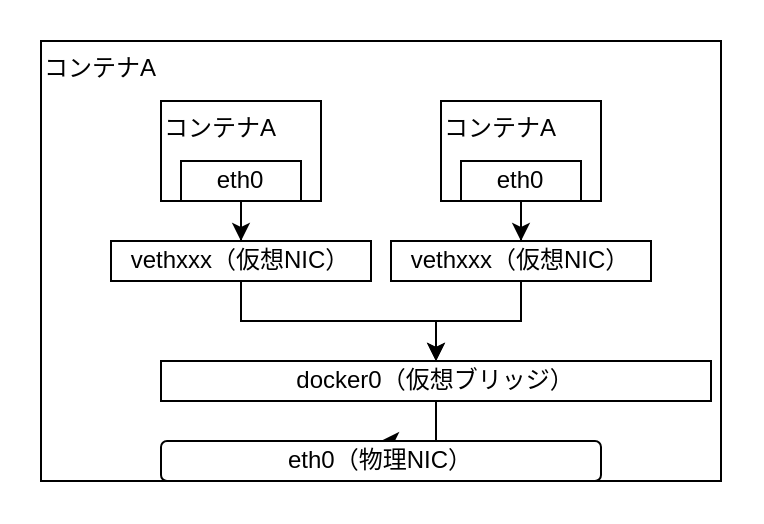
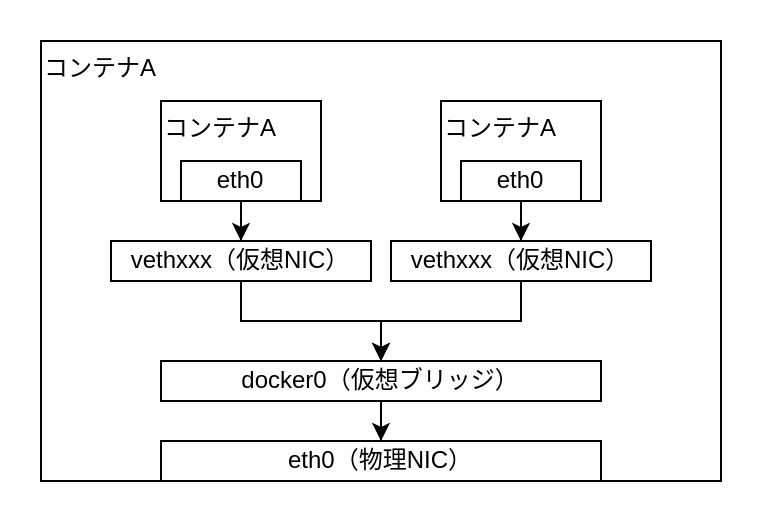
node "docker0（仮想ブリッジ）": size 550x40 -> 440x40
node "eth0（物理NIC）": shape rounded rectangle -> rectangle
